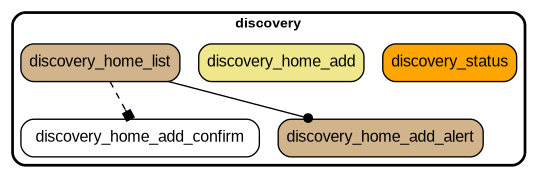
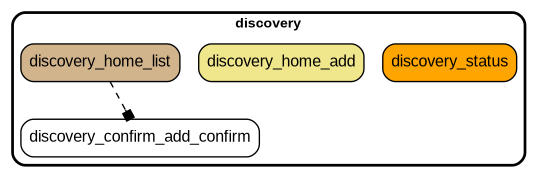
node "discovery_home_add_confirm": label "discovery_home_add_confirm" -> "discovery_confirm_add_confirm"
node "discovery_home_add_alert": removed
